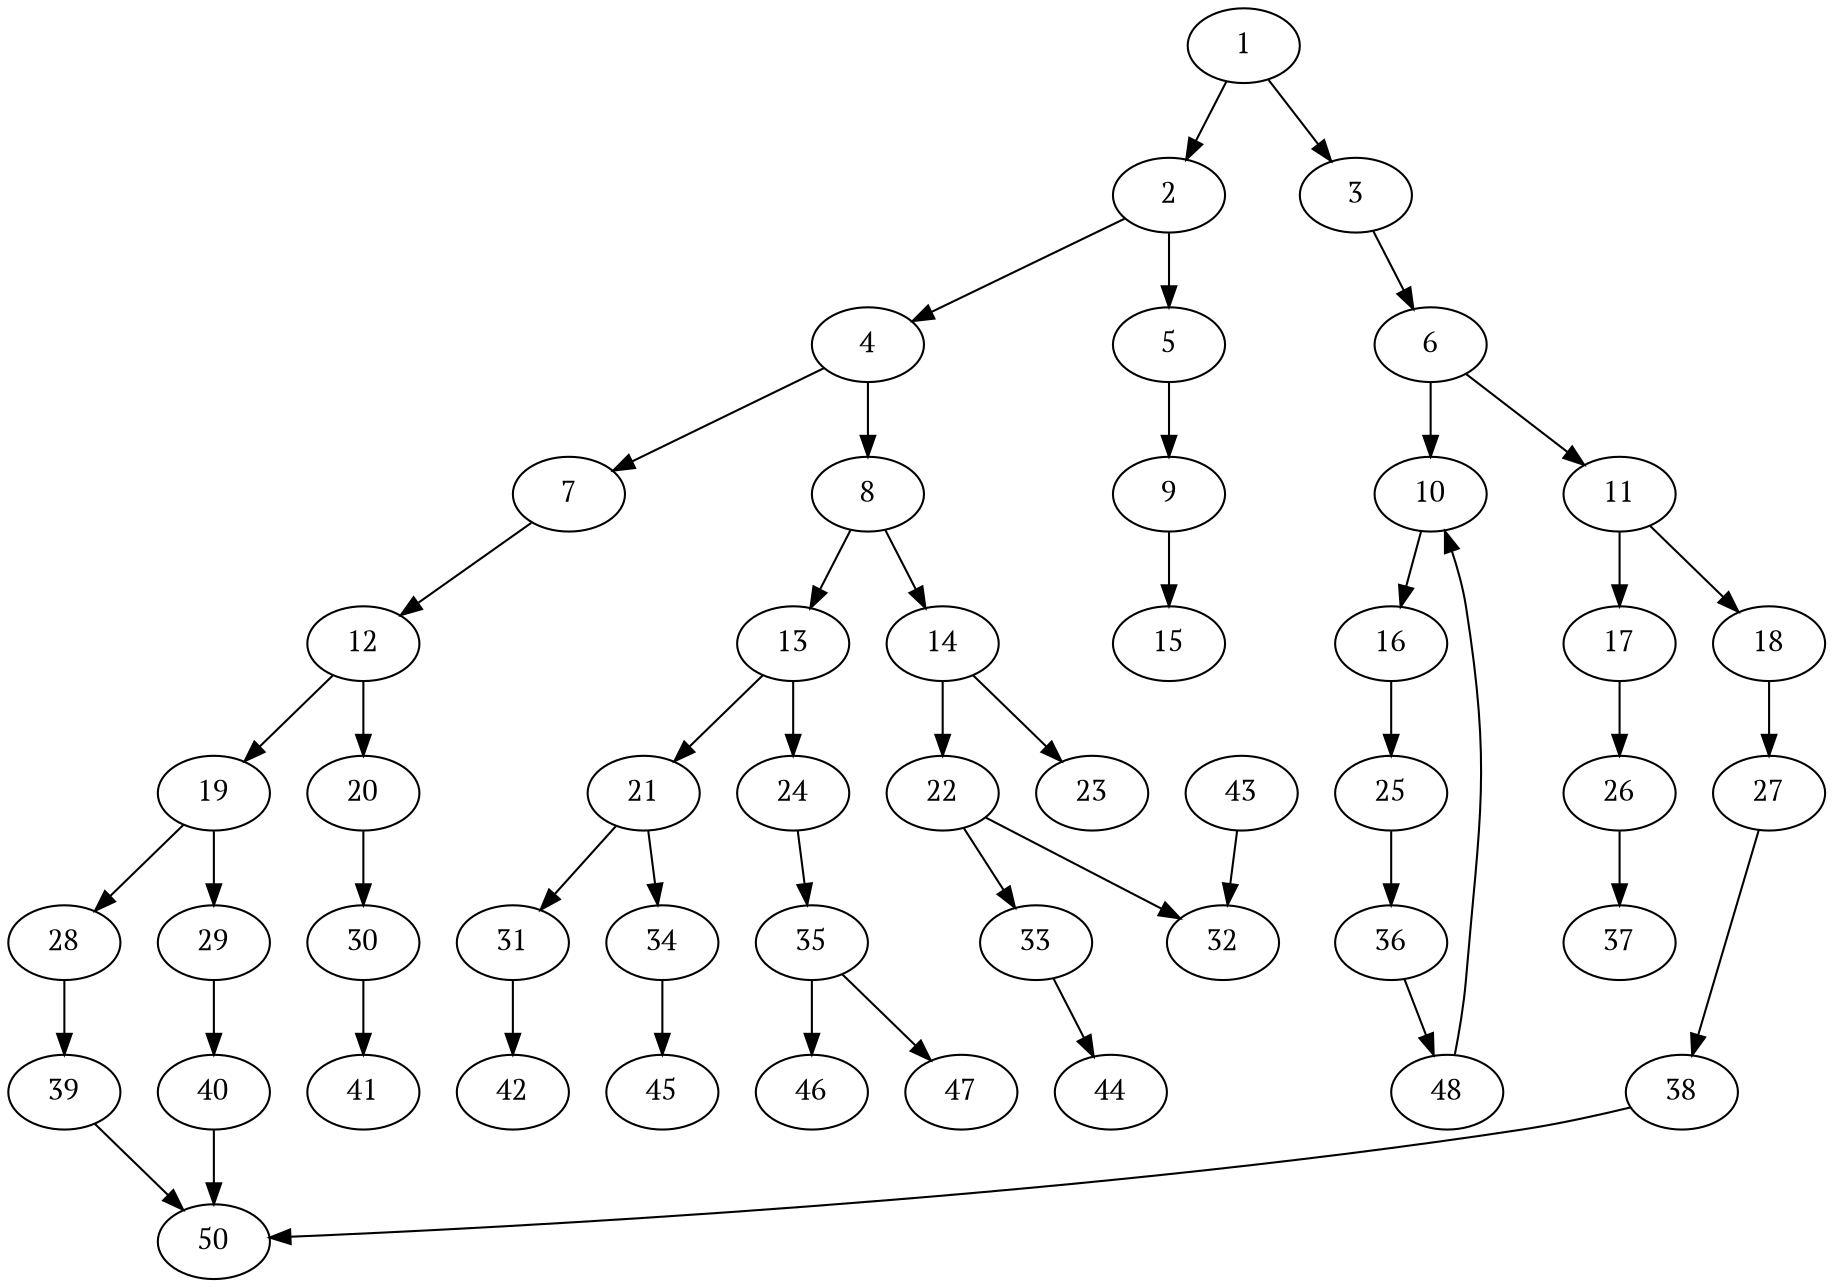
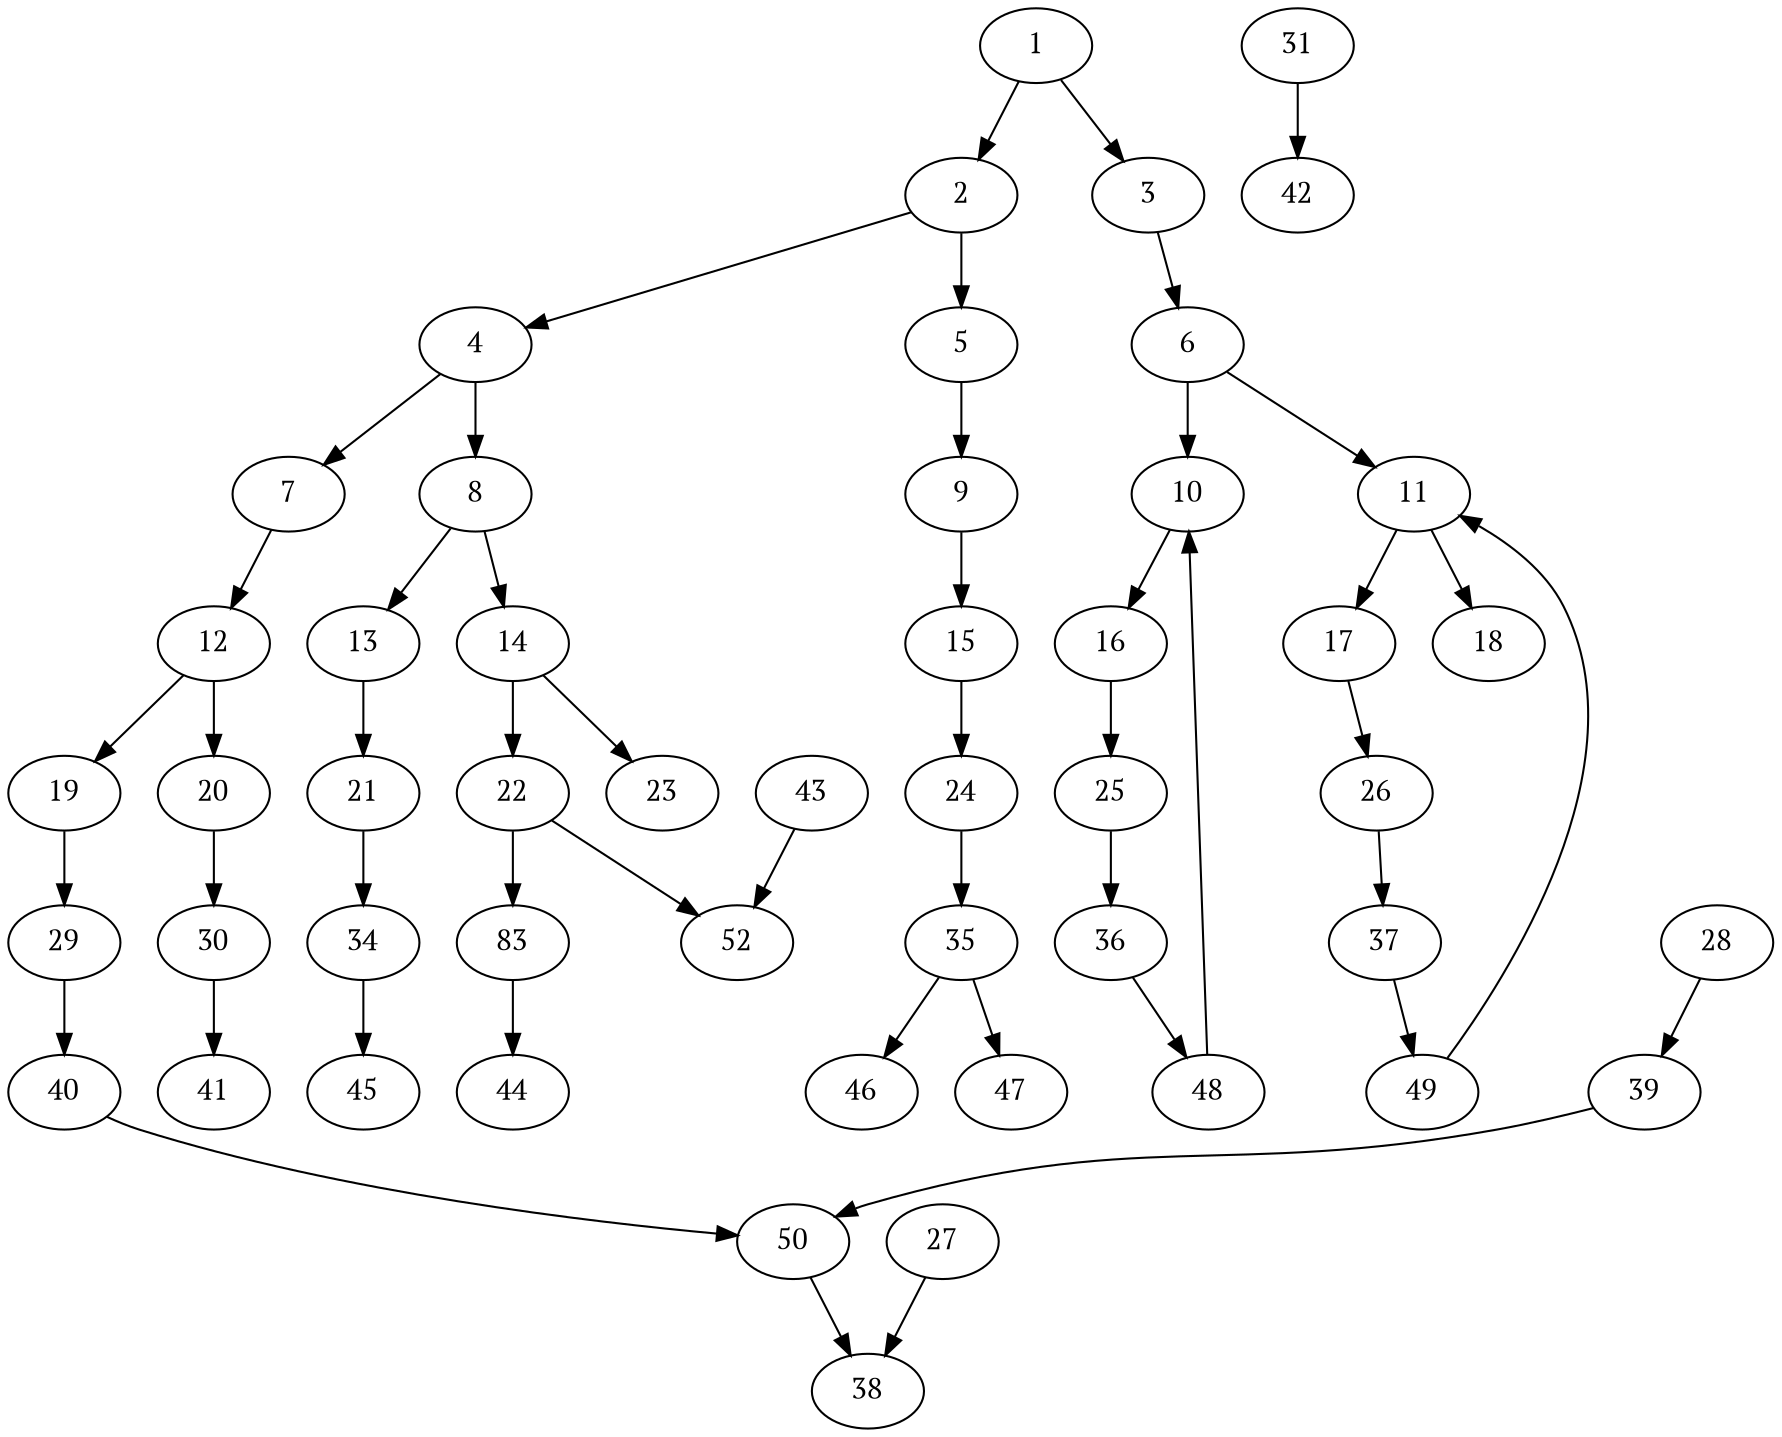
edge "13" -> "24": now "15" -> "24"
edge "18" -> "27": removed
edge "19" -> "28": removed
edge "21" -> "31": removed
node "33": label "33" -> "83"
node "32": label "32" -> "52"
node "49": added
edge "38" -> "50": reversed
